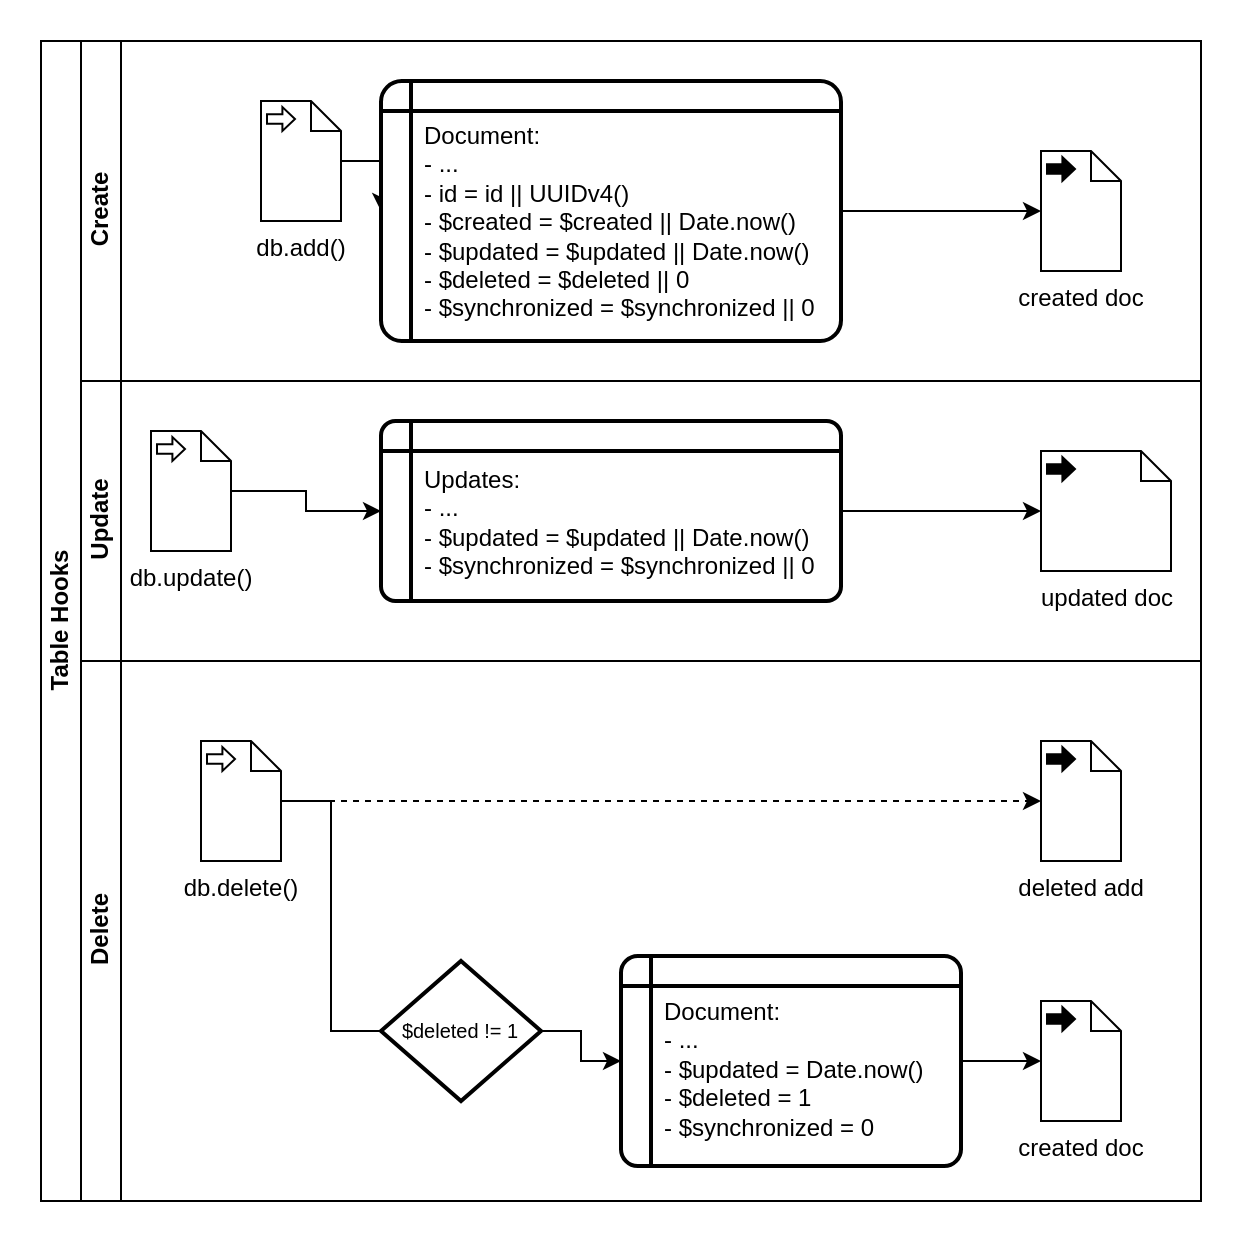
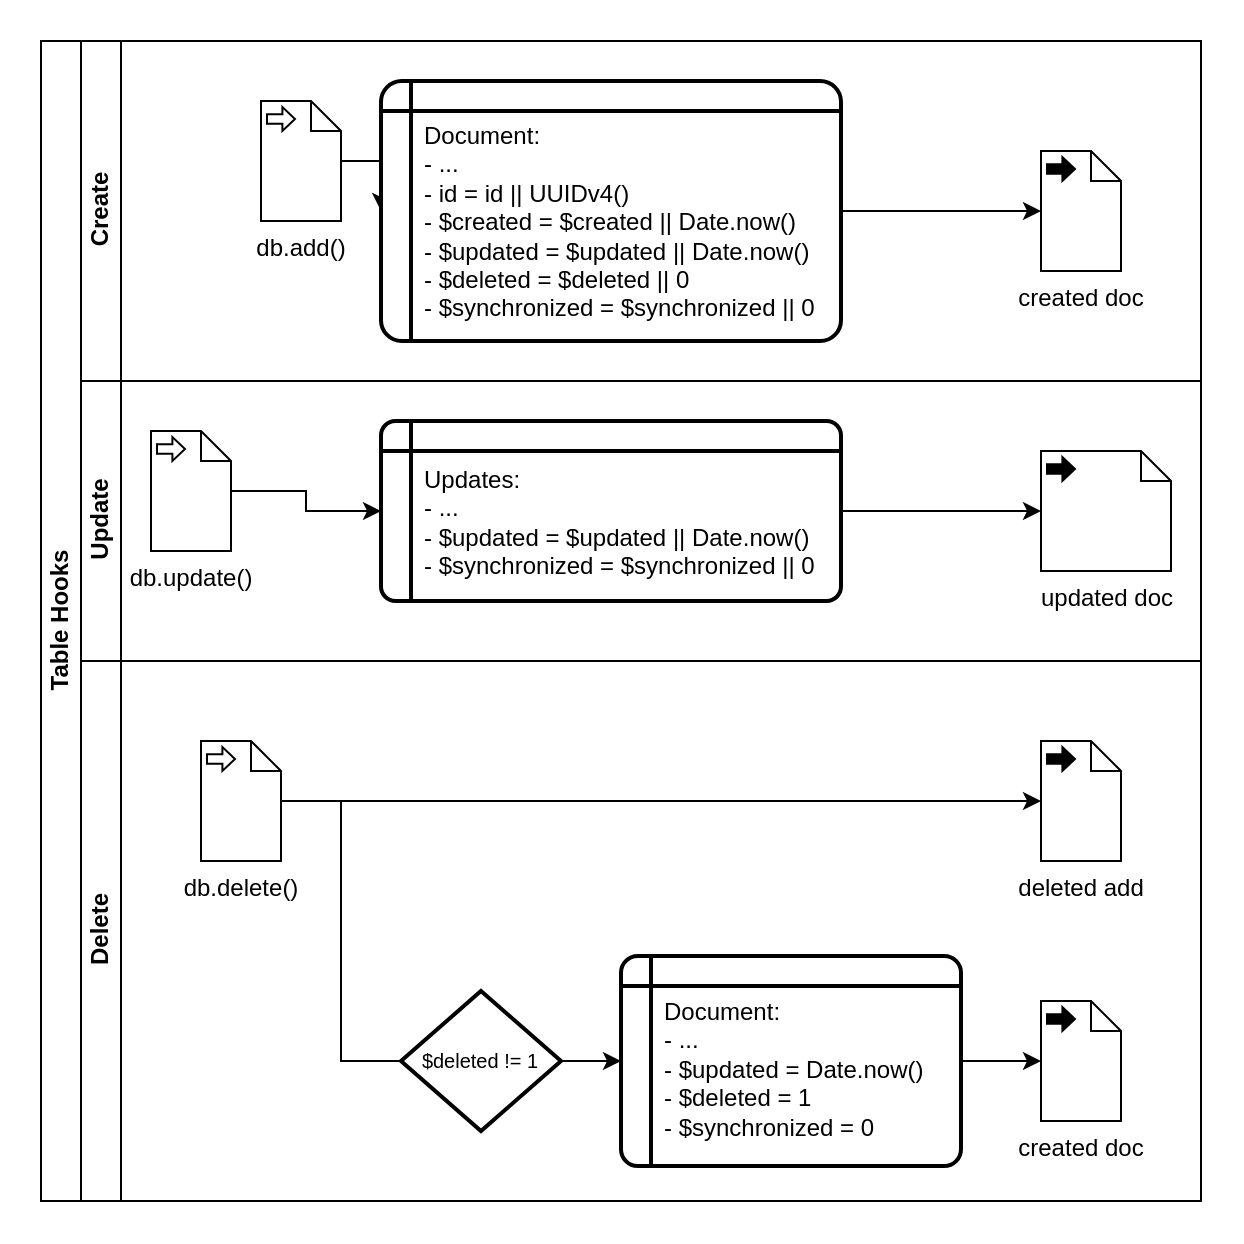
edge "db.delete()" -> "deleted add": style dashed -> solid
node "$deleted != 1": moved (461, 1031) -> (481, 1061)
